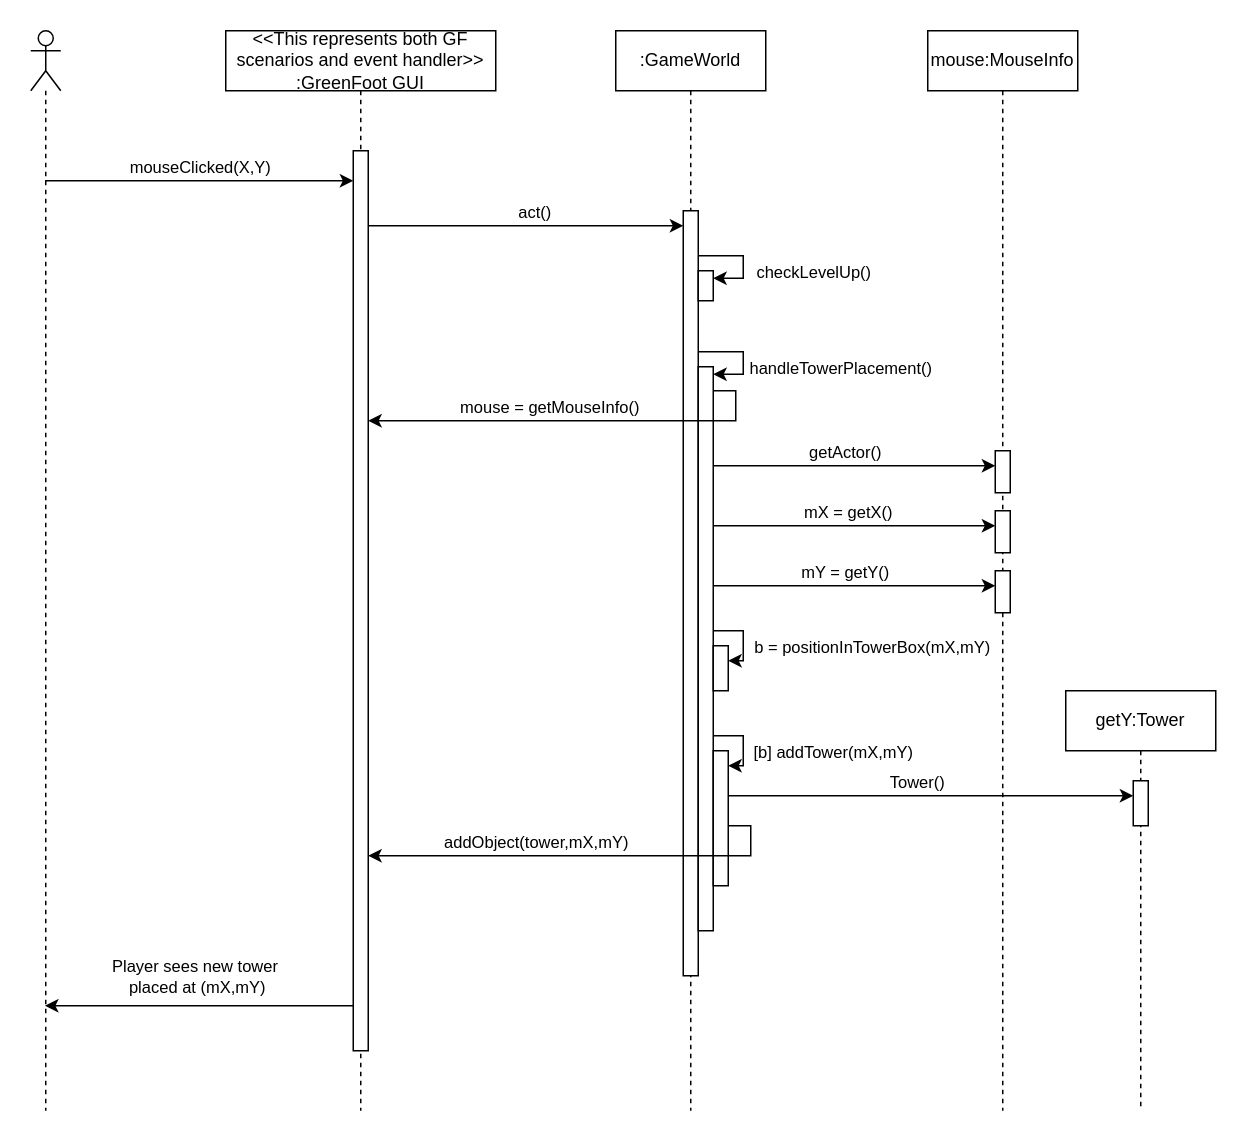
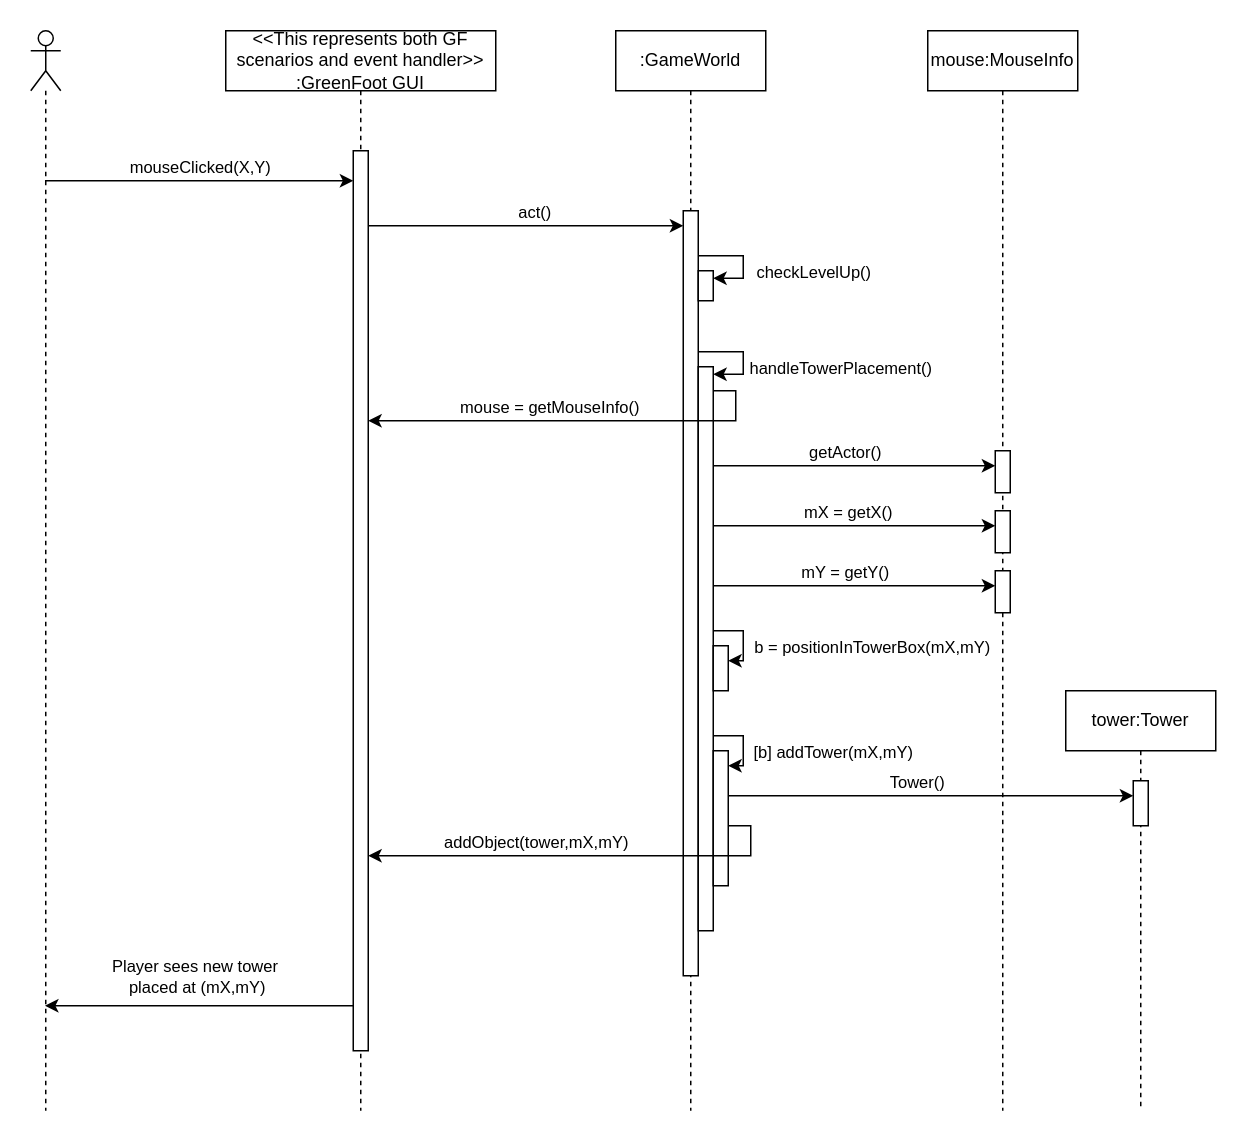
node "getY:Tower": label "getY:Tower" -> "tower:Tower"
